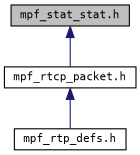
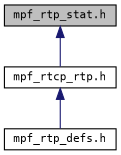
node "mpf_stat_stat.h": label "mpf_stat_stat.h" -> "mpf_rtp_stat.h"
node "mpf_rtcp_packet.h": label "mpf_rtcp_packet.h" -> "mpf_rtcp_rtp.h"
